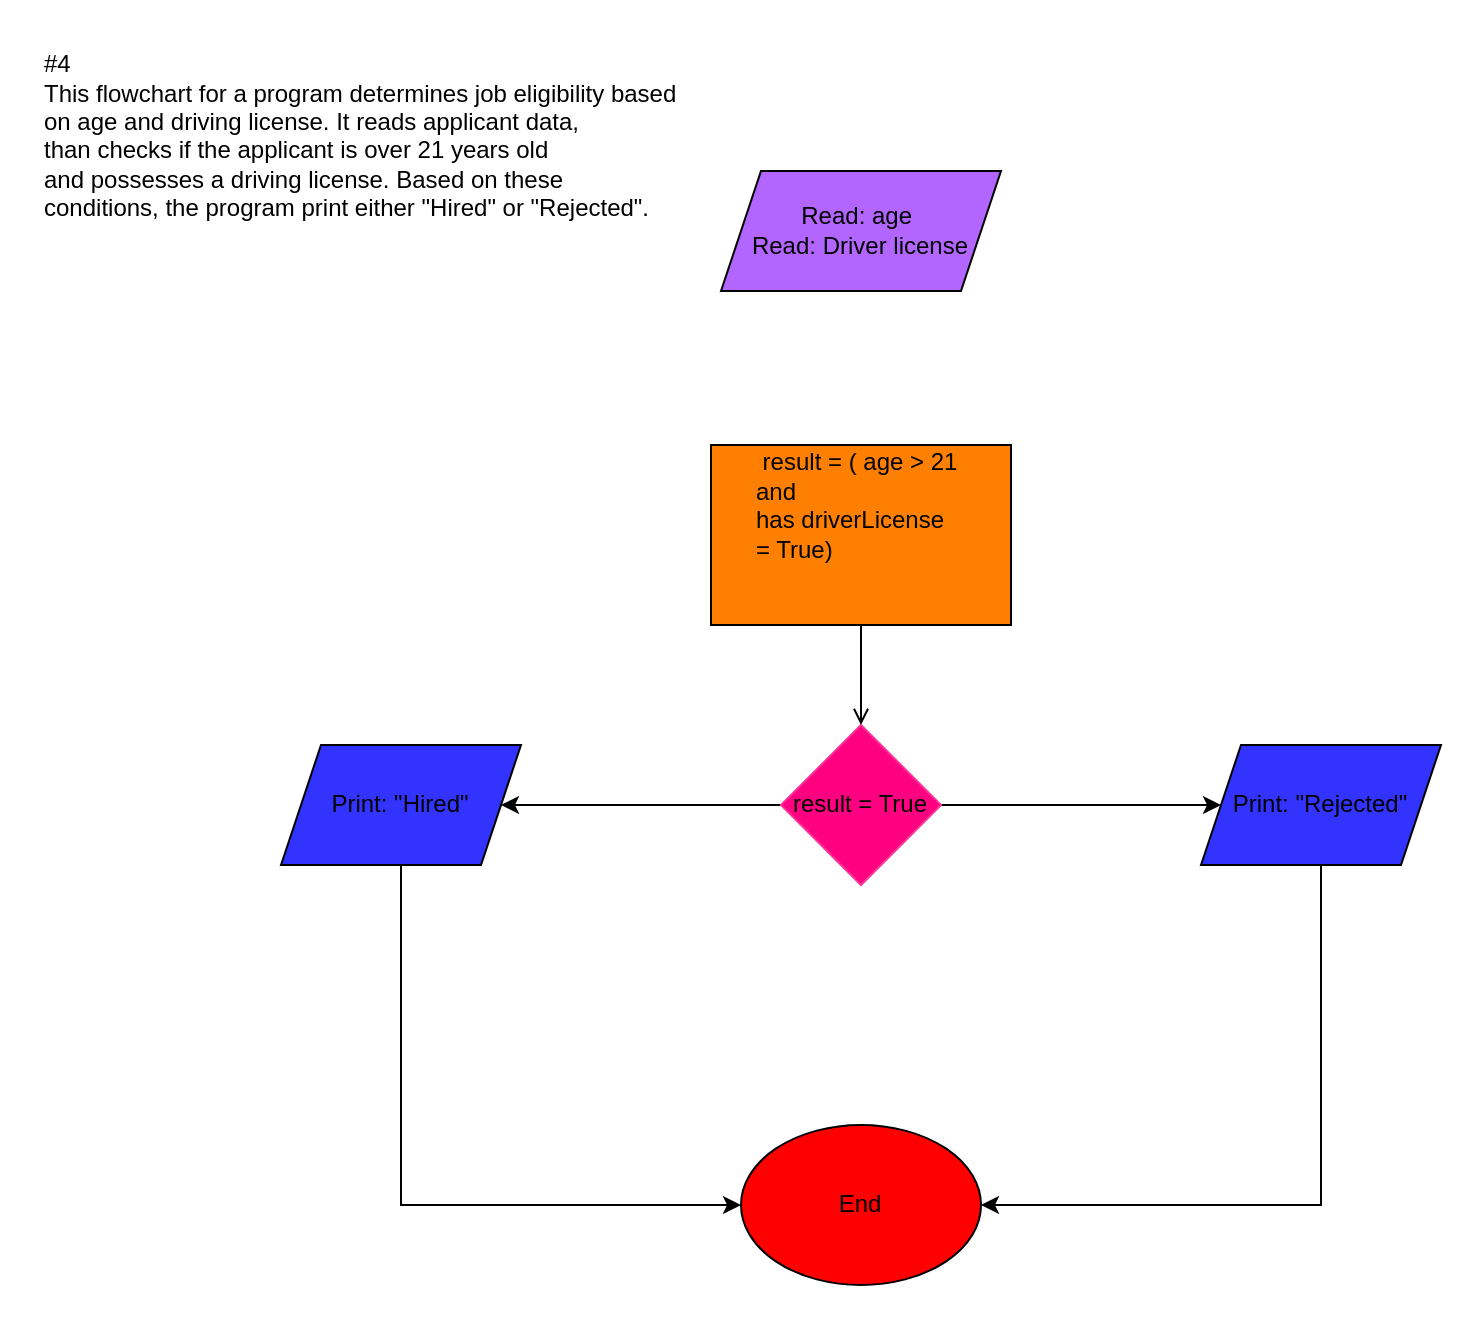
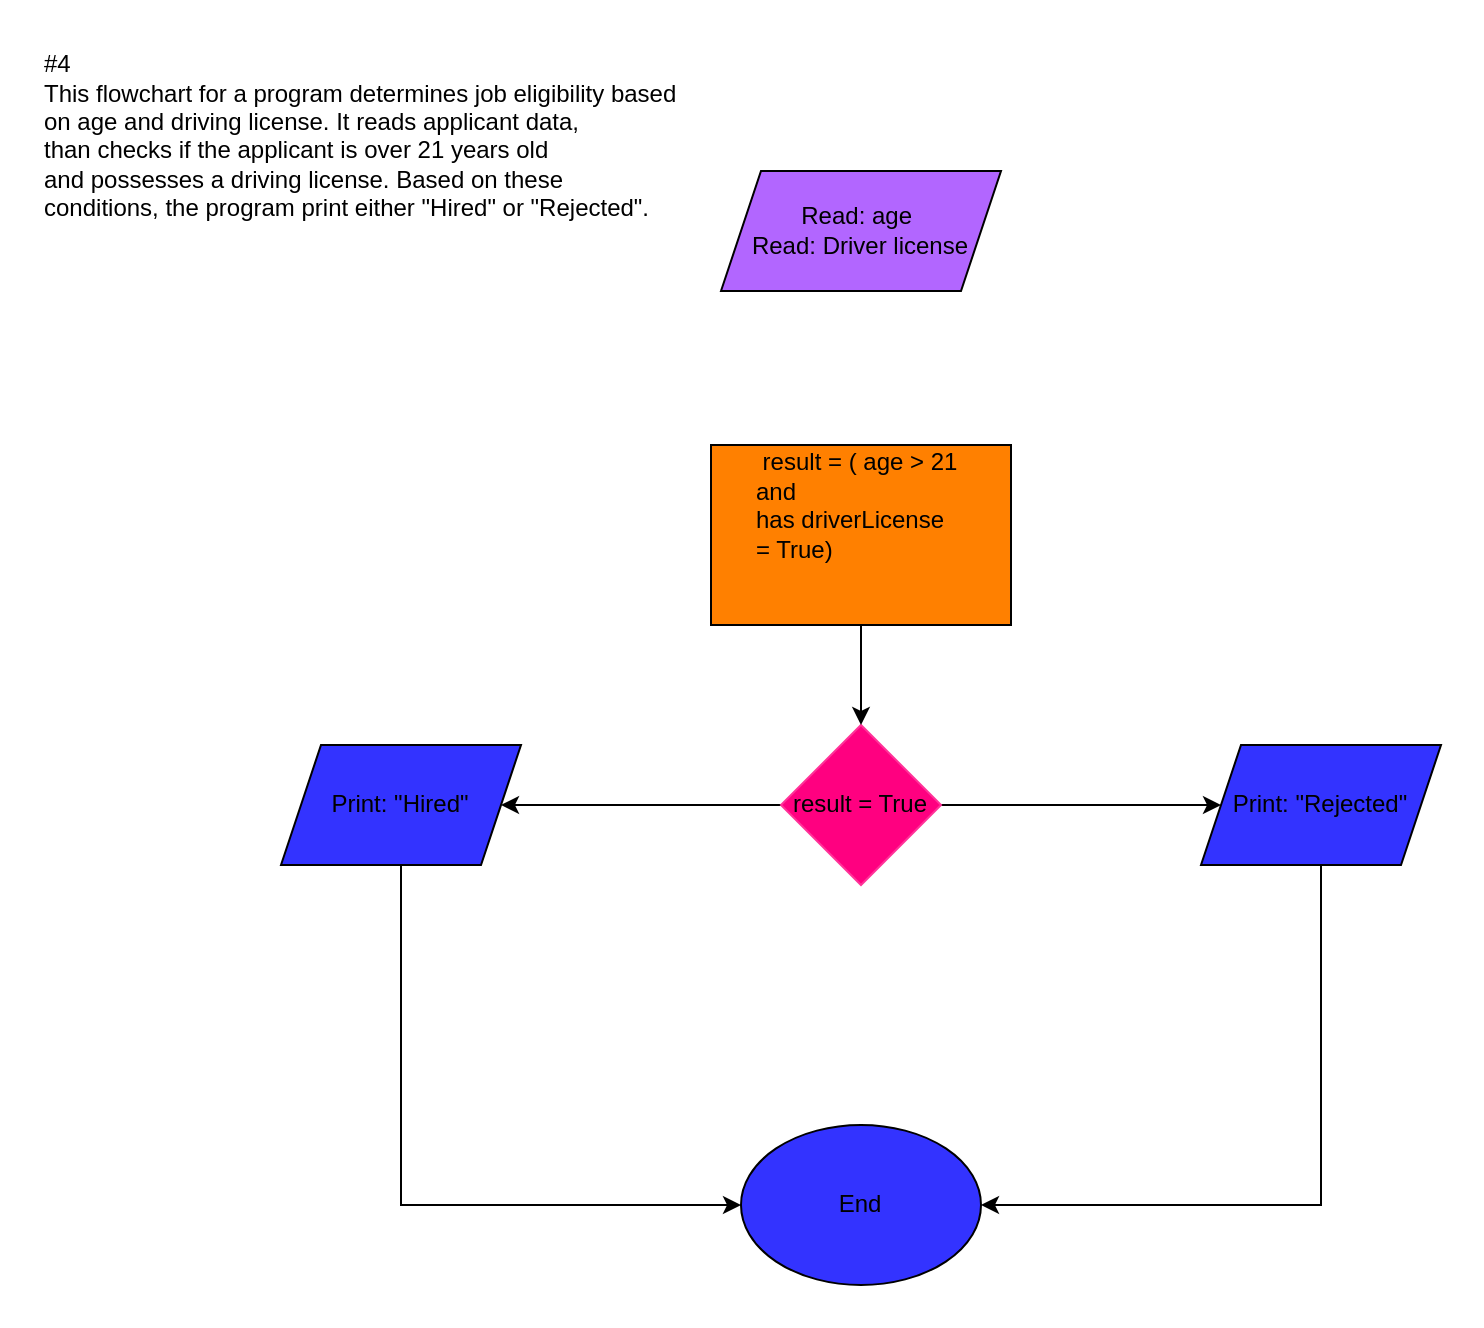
edge "result = ( age > 21 and has driverLicense = True)" -> "result = True": arrowhead open -> classic
node "End": fillcolor #ff0000 -> #3333ff
